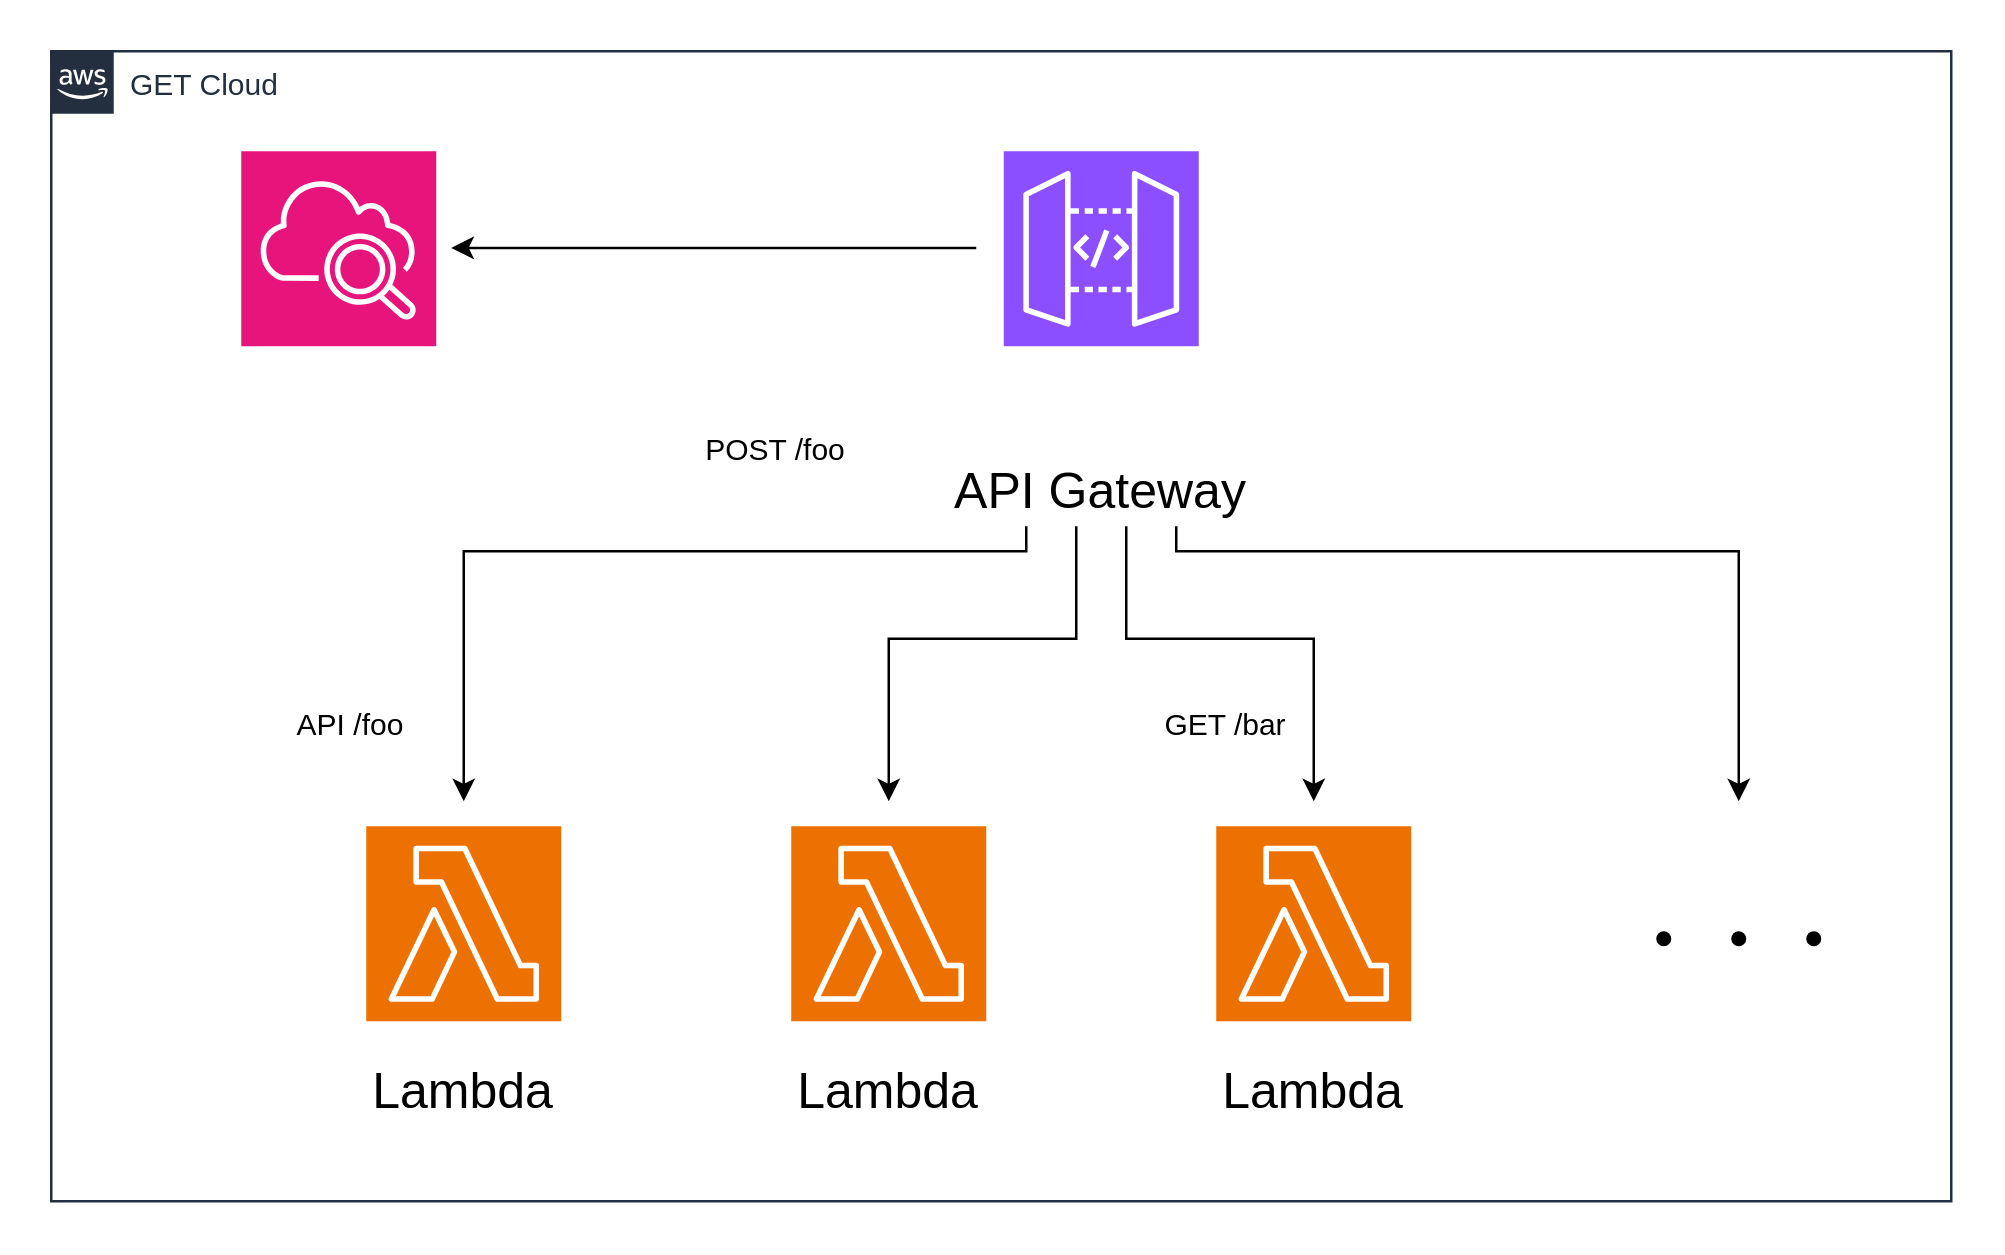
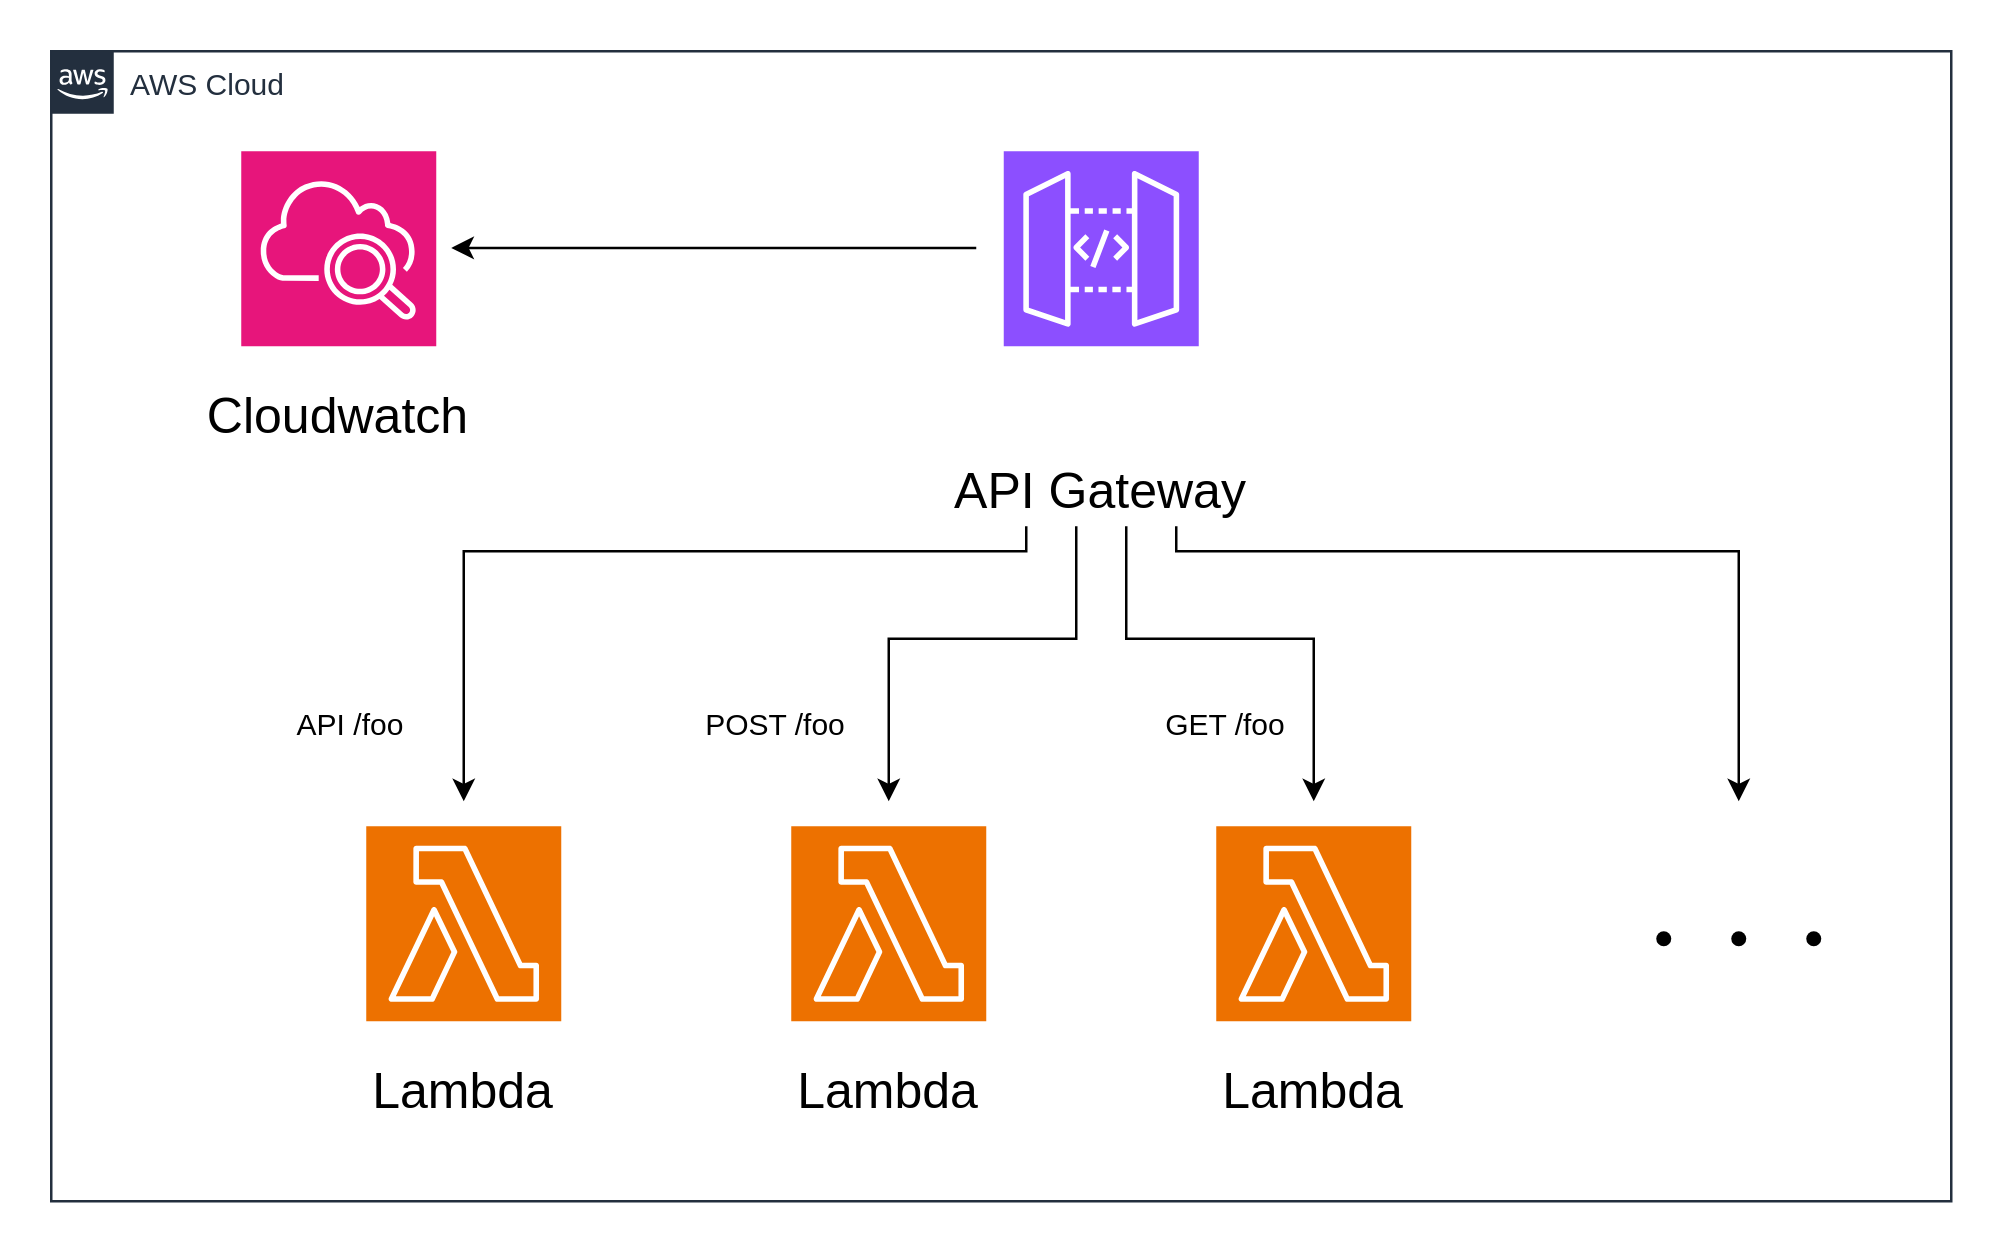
node "GET Cloud": label "GET Cloud" -> "AWS Cloud"
node "Cloudwatch": added
node "POST /foo": moved (776, 451) -> (776, 726)
node "GET /bar": label "GET /bar" -> "GET /foo"
